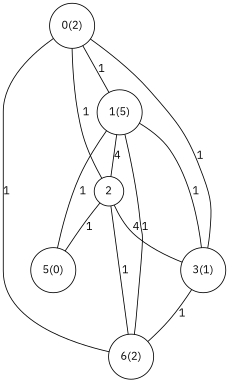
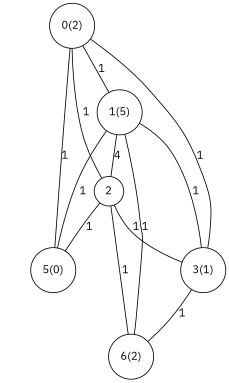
edge "0(2)" -- "6(2)": now "0(2)" -- "5(0)"
edge "2" -- "3(1)": label "4" -> "1"
